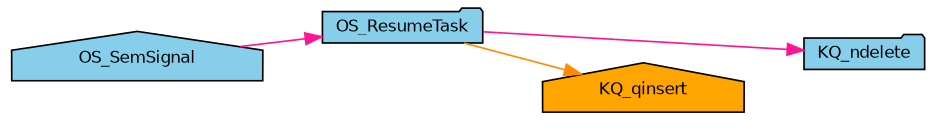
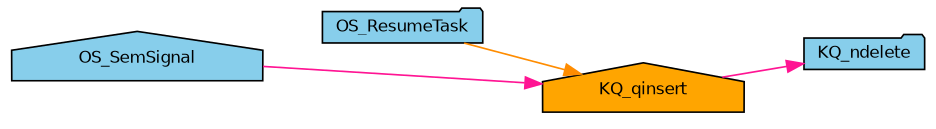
edge "OS_ResumeTask" -> "KQ_ndelete": now "KQ_qinsert" -> "KQ_ndelete"
edge "OS_SemSignal" -> "OS_ResumeTask": now "OS_SemSignal" -> "KQ_qinsert"
